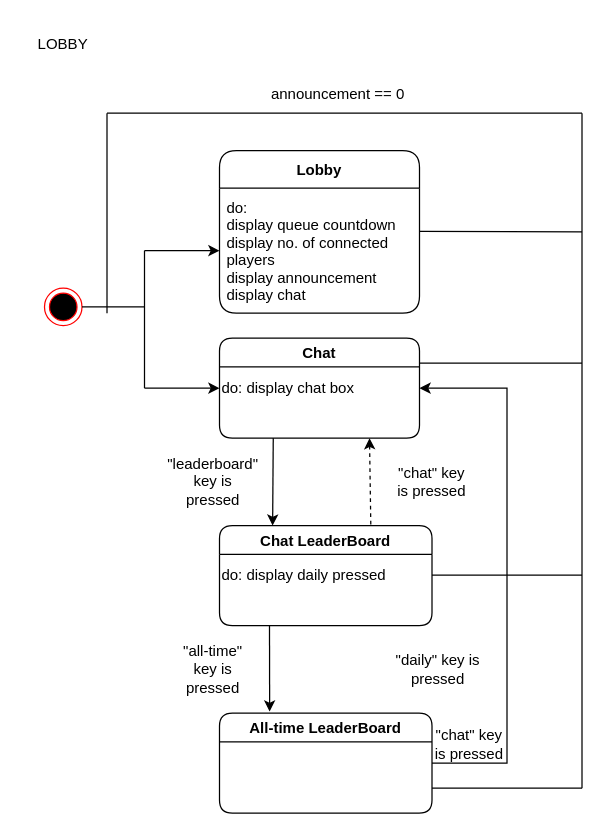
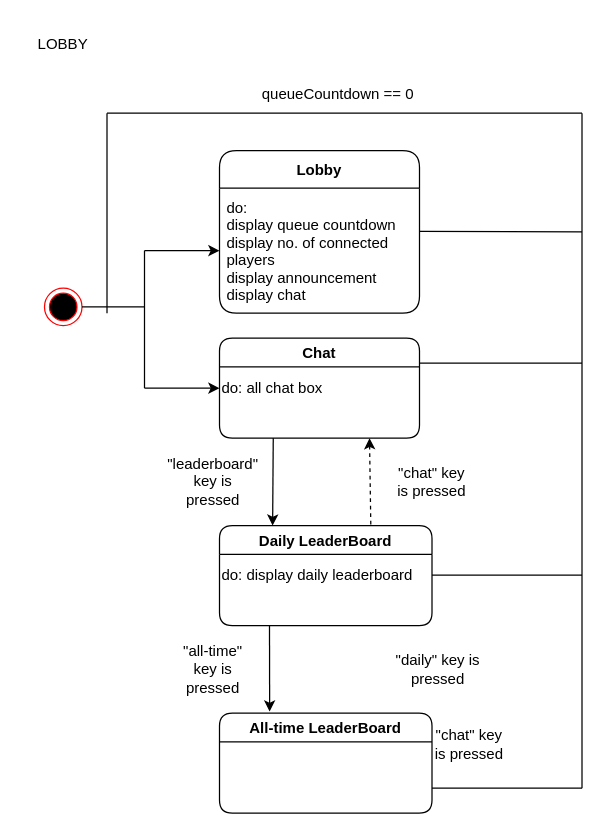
node "announcement == 0": label "announcement == 0" -> "queueCountdown == 0"
node "do: display chat box": label "do: display chat box" -> "do: all chat box"
node "Chat LeaderBoard": label "Chat LeaderBoard" -> "Daily LeaderBoard"
edge "All-time LeaderBoard" -> "Chat": removed
node "do: display daily pressed": label "do: display daily pressed" -> "do: display daily leaderboard"
